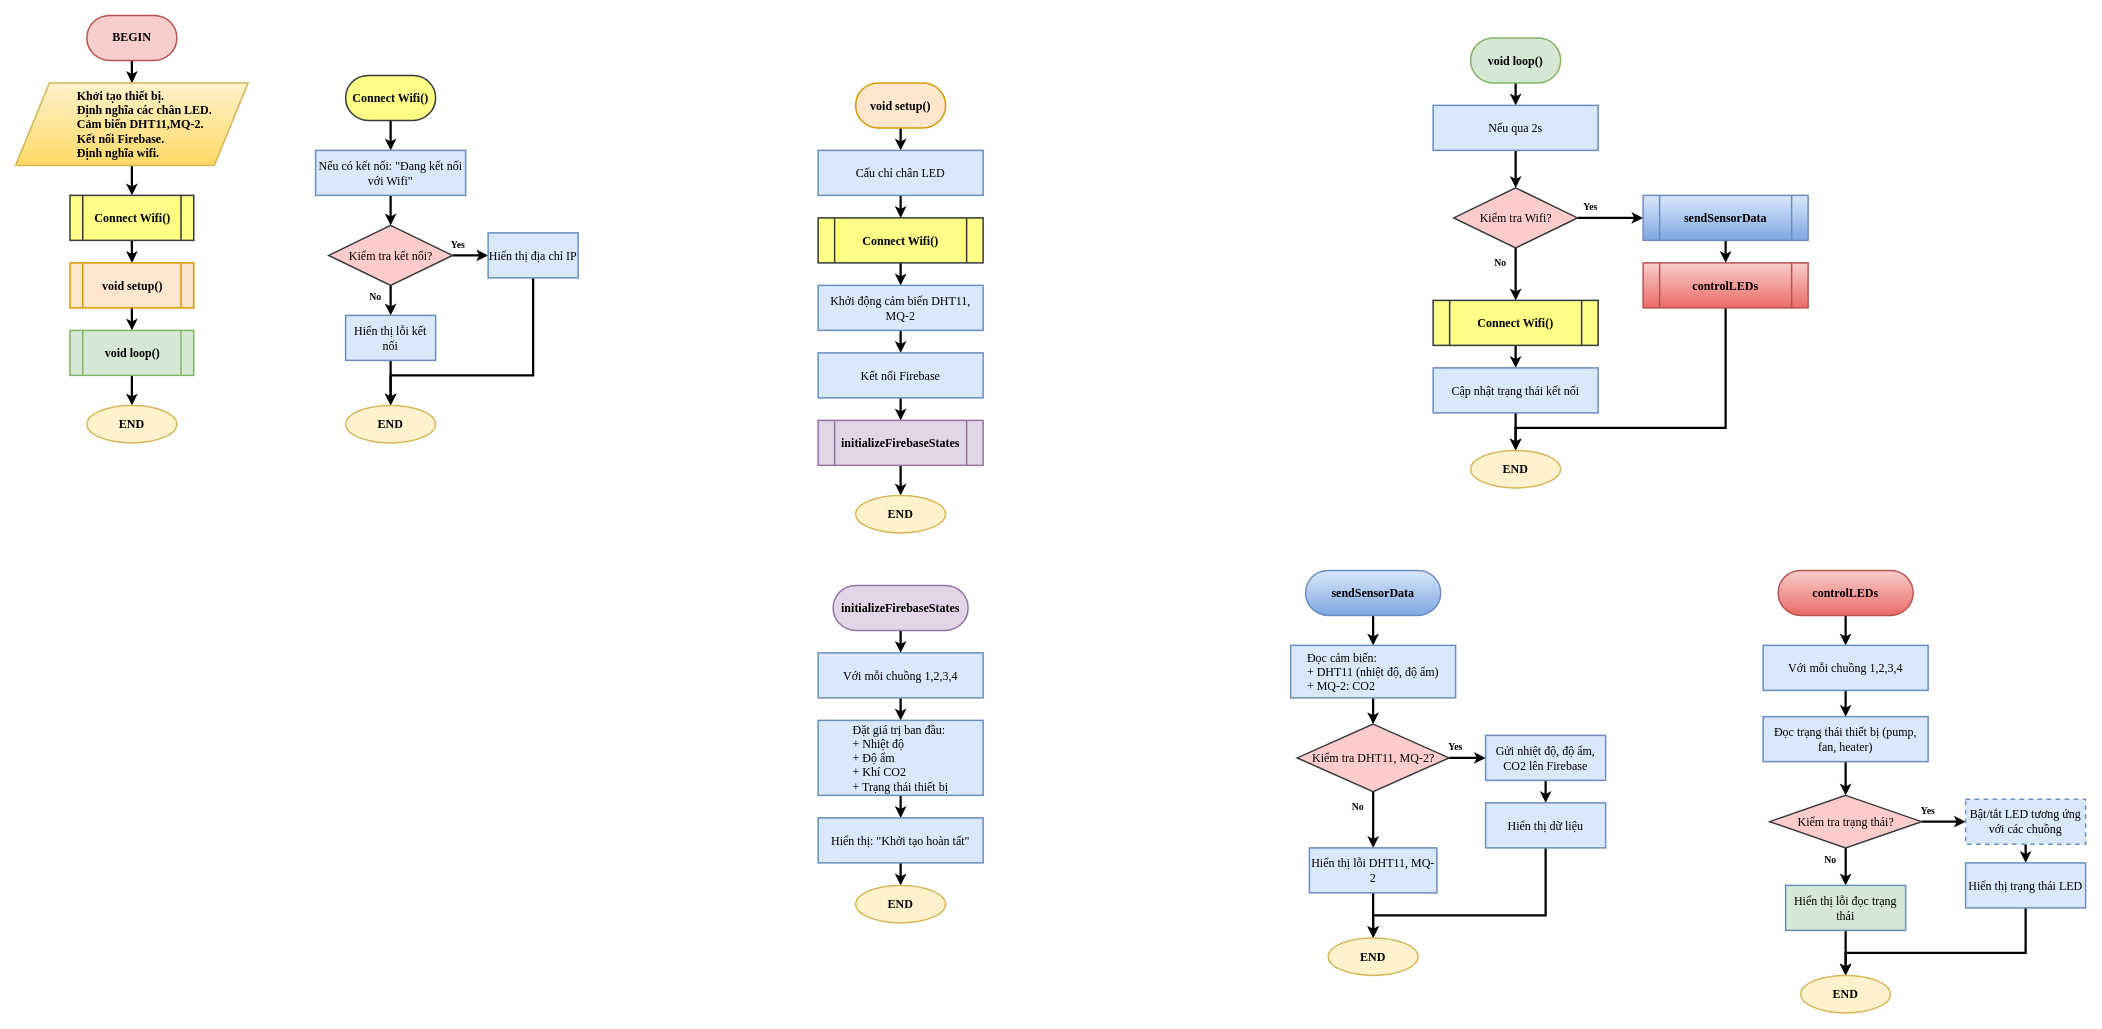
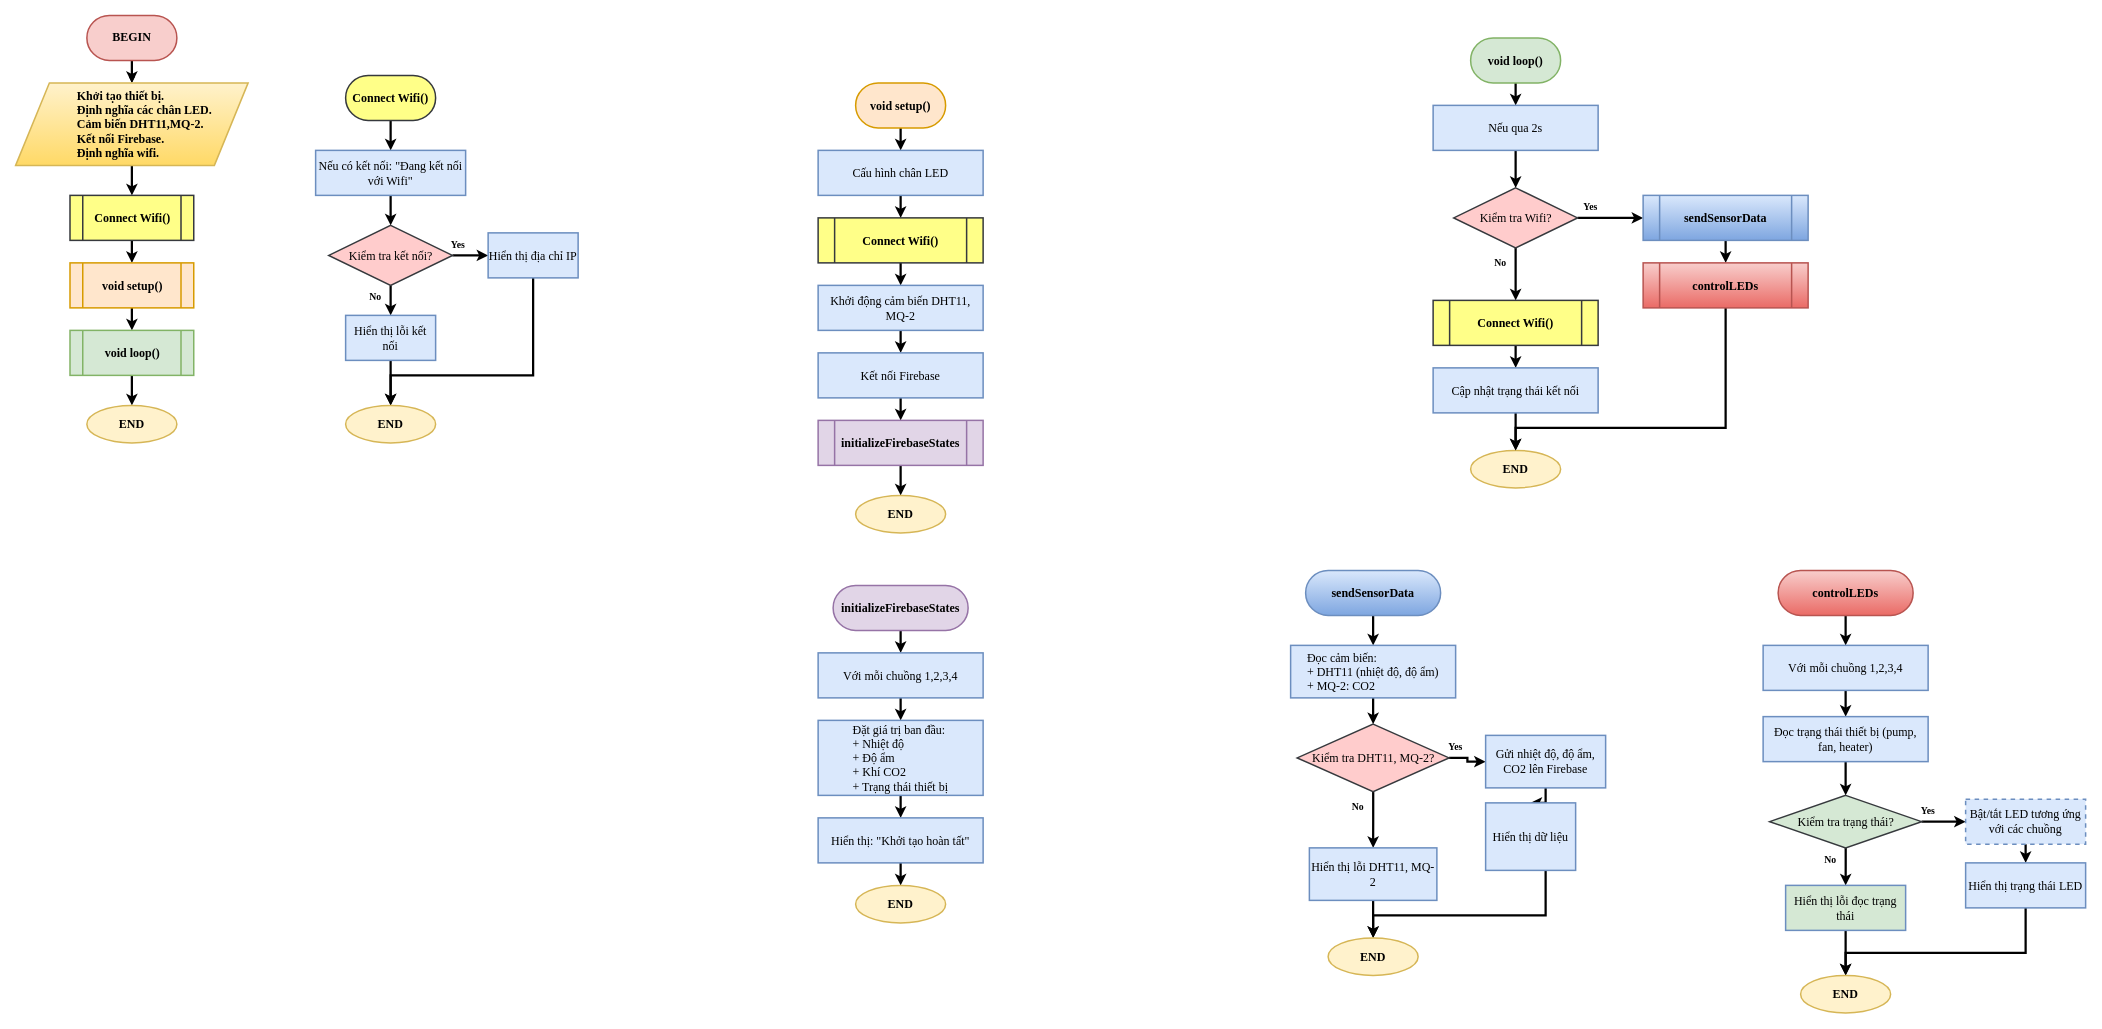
node "Cấu chỉ chân LED": label "Cấu chỉ chân LED" -> "Cấu hình chân LED"
node "Gửi nhiệt độ, độ ẩm, CO2 lên Firebase": size 120x45 -> 120x53
node "Kiểm tra trạng thái?": fillcolor #ffcccc -> #d5e8d4
node "Hiển thị dữ liệu": size 120x45 -> 90x68
node "Hiển thị lỗi DHT11, MQ-2": size 128x45 -> 128x53
